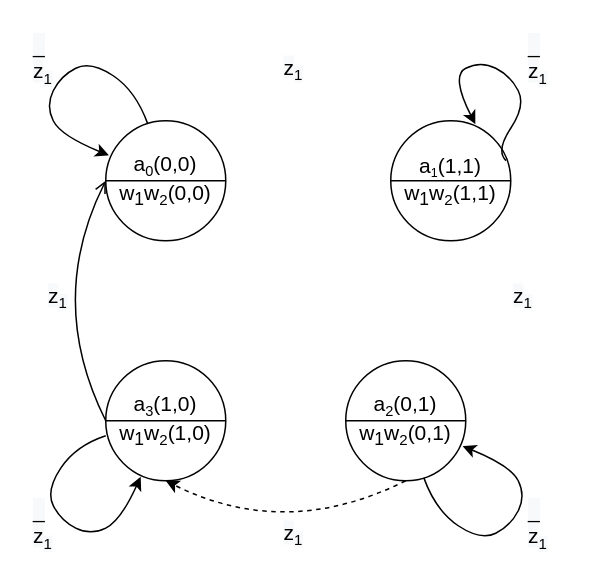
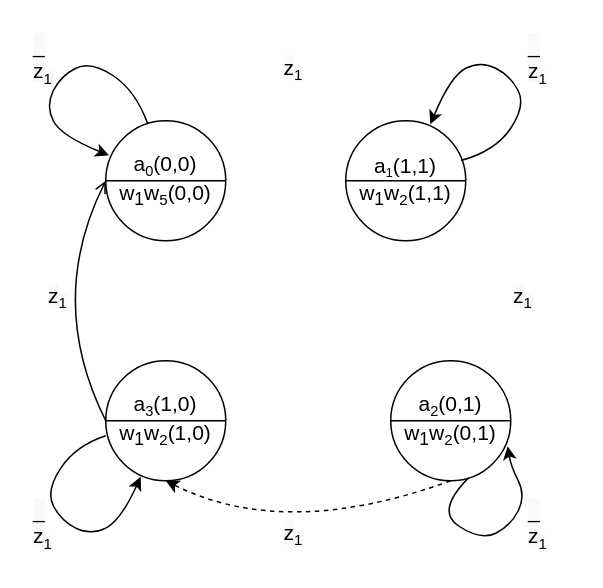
node "a0(0,0) w1w2(0,0)": label "a0(0,0) w1w2(0,0)" -> "a0(0,0) w1w5(0,0)"
node "a1(1,1) w1w2(1,1)": moved (451, 181) -> (406, 181)
node "a2(0,1) w1w2(0,1)": moved (406, 421) -> (451, 421)
